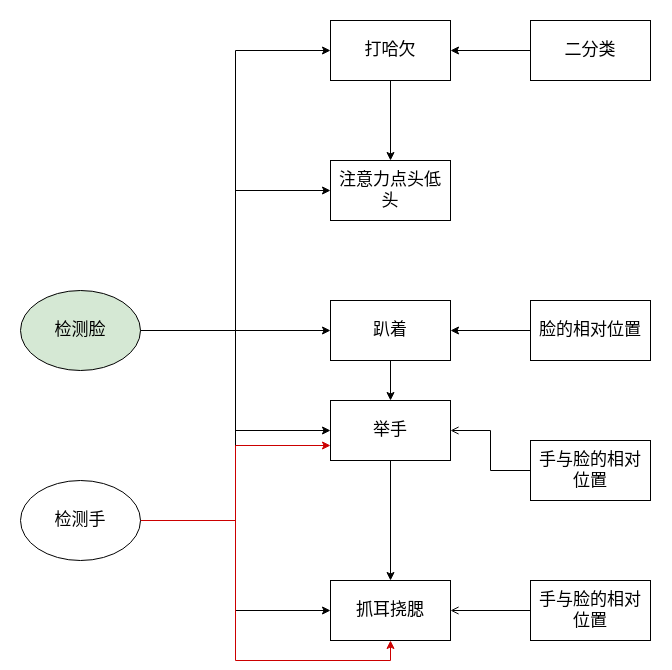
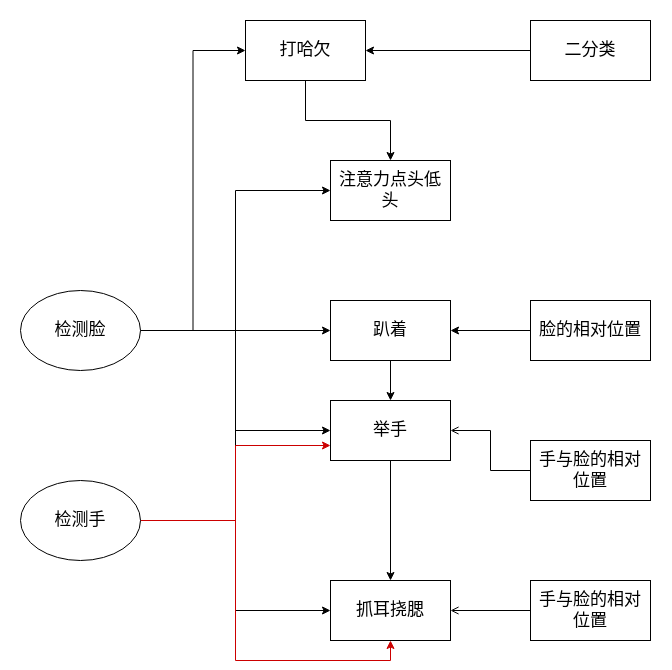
node "打哈欠": moved (391, 51) -> (306, 51)
node "检测脸": fillcolor #d5e8d4 -> #ffffff
